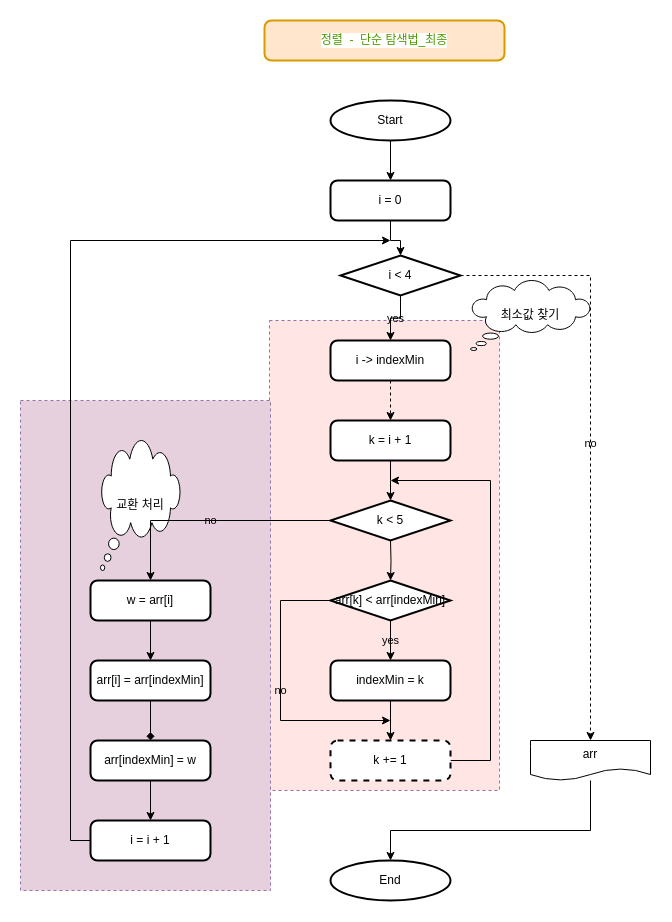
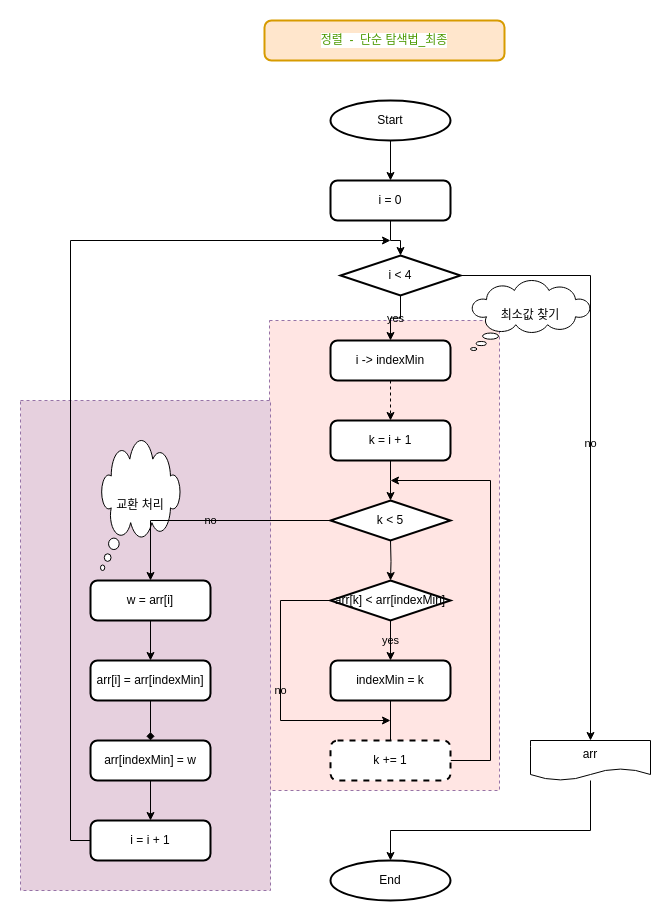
edge "i < 4" -> "arr": style dashed -> solid
edge "indexMin = k" -> "k += 1": arrowhead classic -> none
